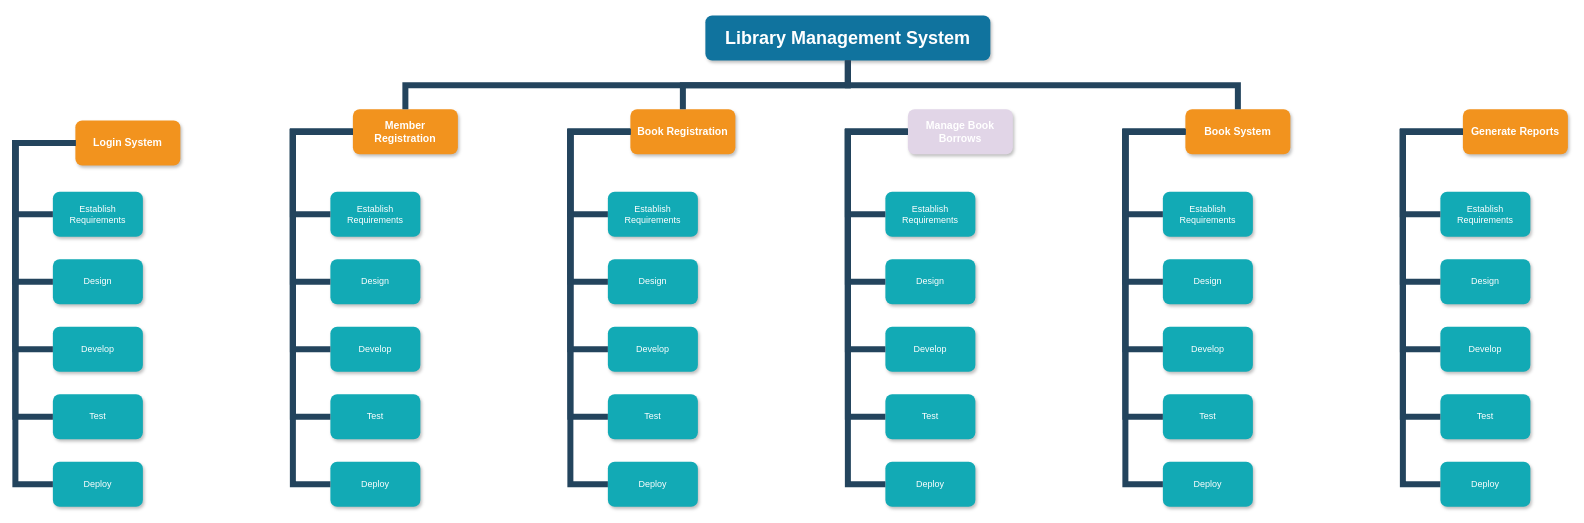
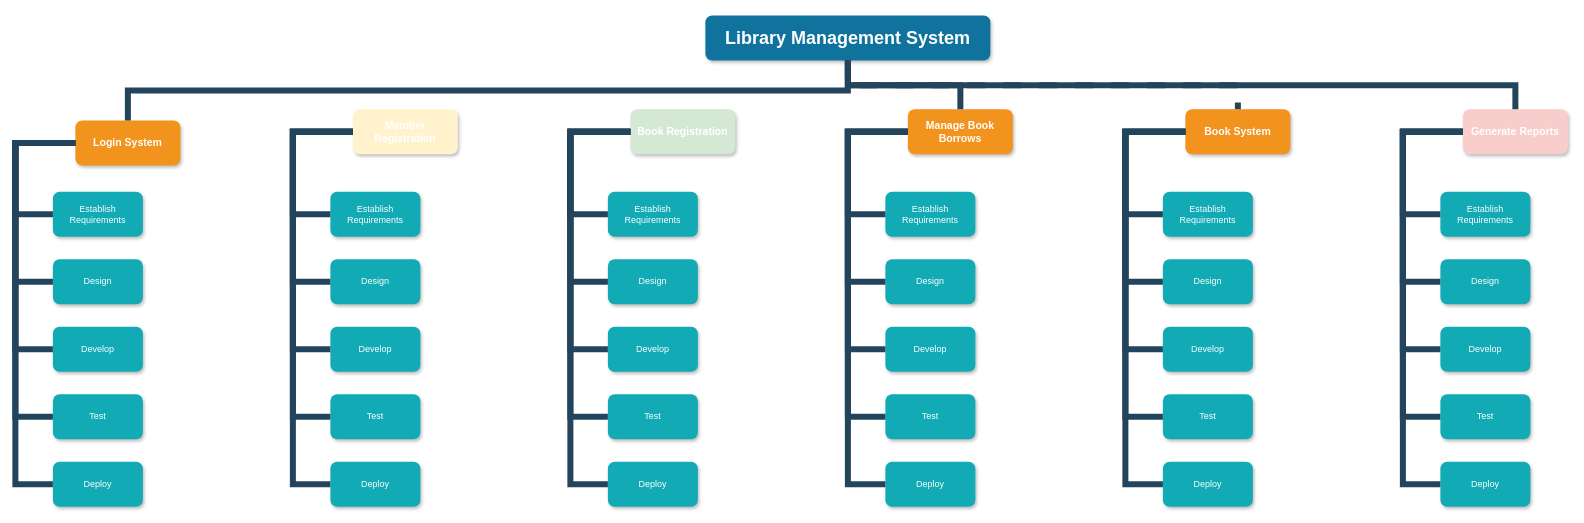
edge "Library Management System" -- "Member Registration": removed
edge "Library Management System" -- "Generate Reports": added
edge "Library Management System" -- "Login System": added
edge "Library Management System" -- "Book System": style solid -> dashed
edge "Library Management System" -- "Book Registration": removed
edge "Library Management System" -- "Manage Book Borrows": added
node "Member Registration": fillcolor #f2931e -> #fff2cc
node "Book Registration": fillcolor #f2931e -> #d5e8d4
node "Manage Book Borrows": fillcolor #e1d5e7 -> #f2931e
node "Generate Reports": fillcolor #f2931e -> #f8cecc
